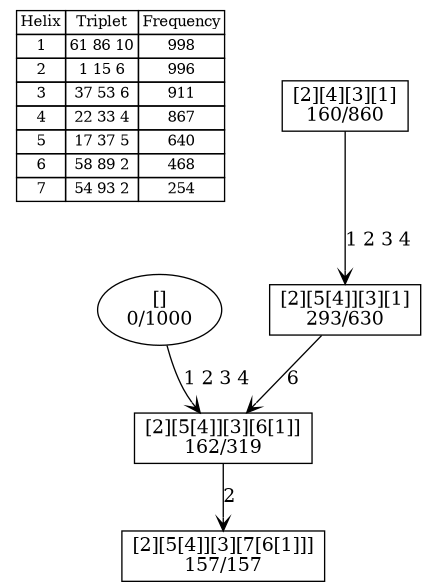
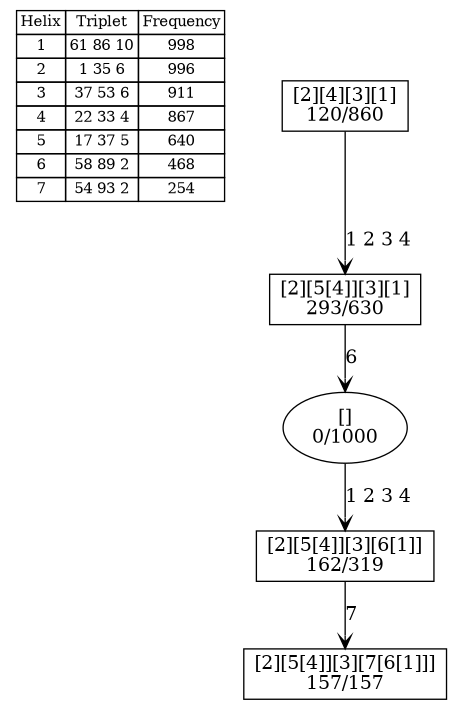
node "Helix": text "1 15 6" -> "1 35 6"
node "[2][4][3][1] 160/860": label "[2][4][3][1] 160/860" -> "[2][4][3][1] 120/860"
edge "[2][5[4]][3][1] 293/630" -> "[2][5[4]][3][6[1]] 162/319": now "[2][5[4]][3][1] 293/630" -> "[] 0/1000"
edge "[2][5[4]][3][6[1]] 162/319" -> "[2][5[4]][3][7[6[1]]] 157/157": label "2 " -> "7 "
